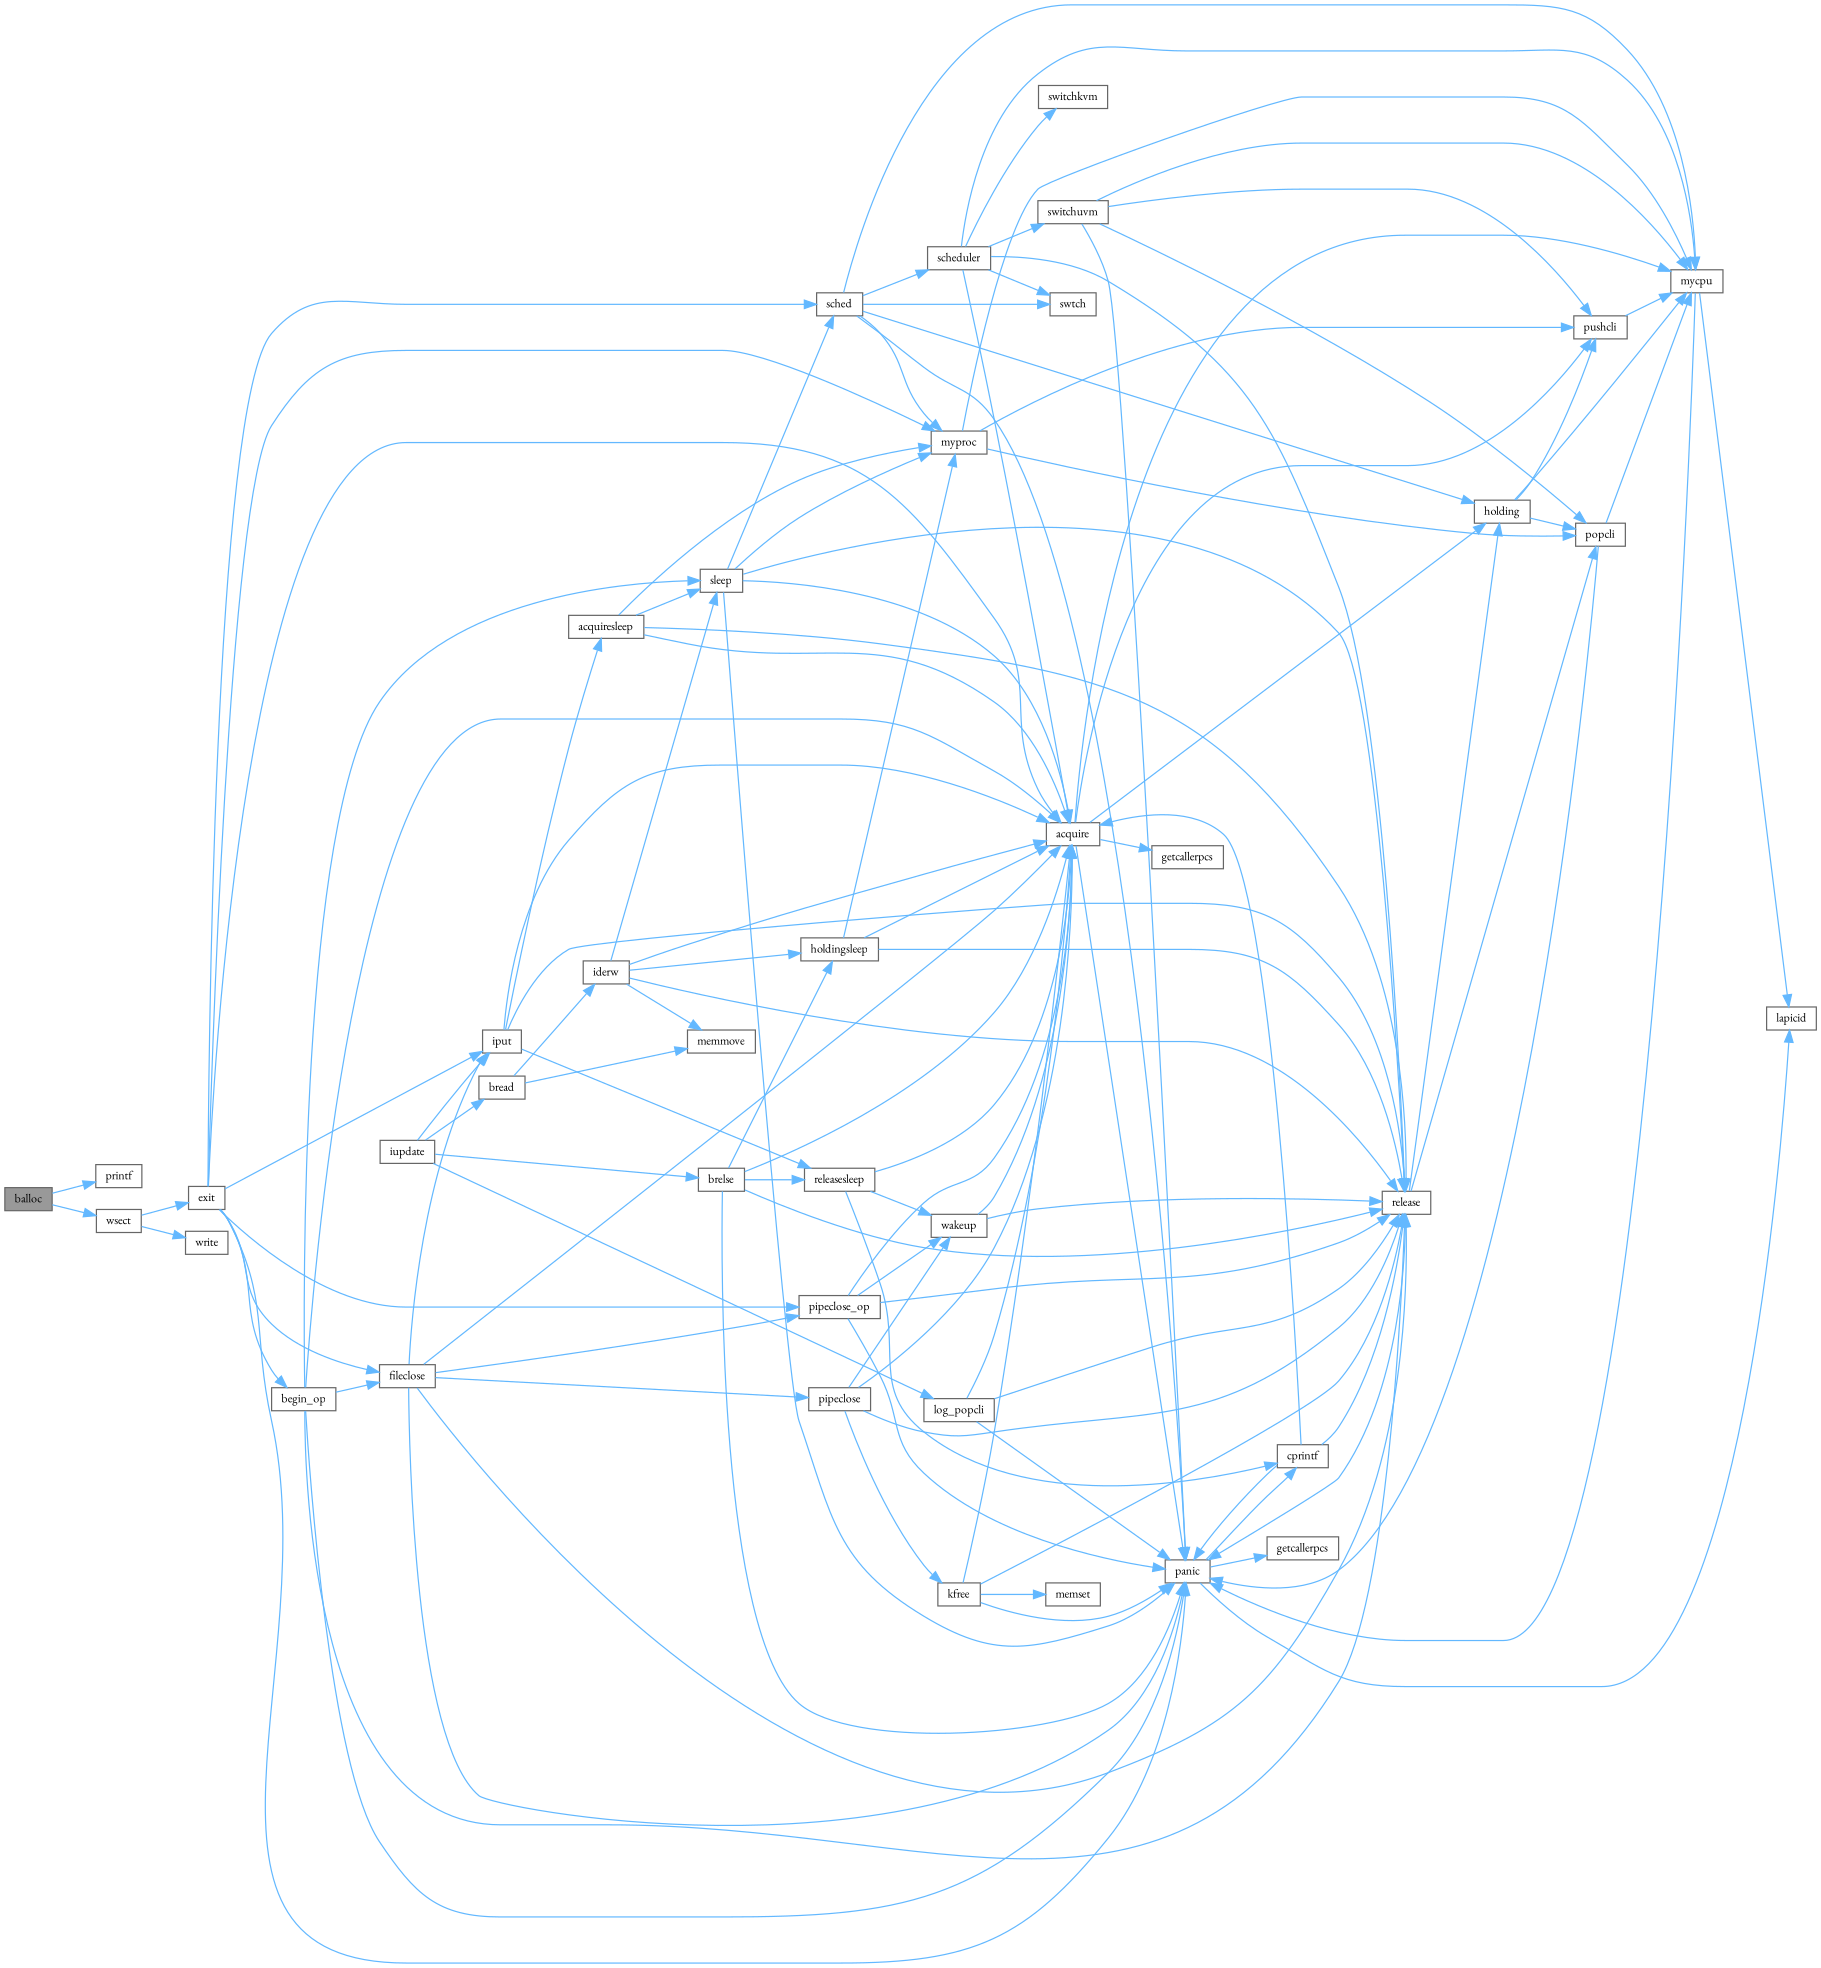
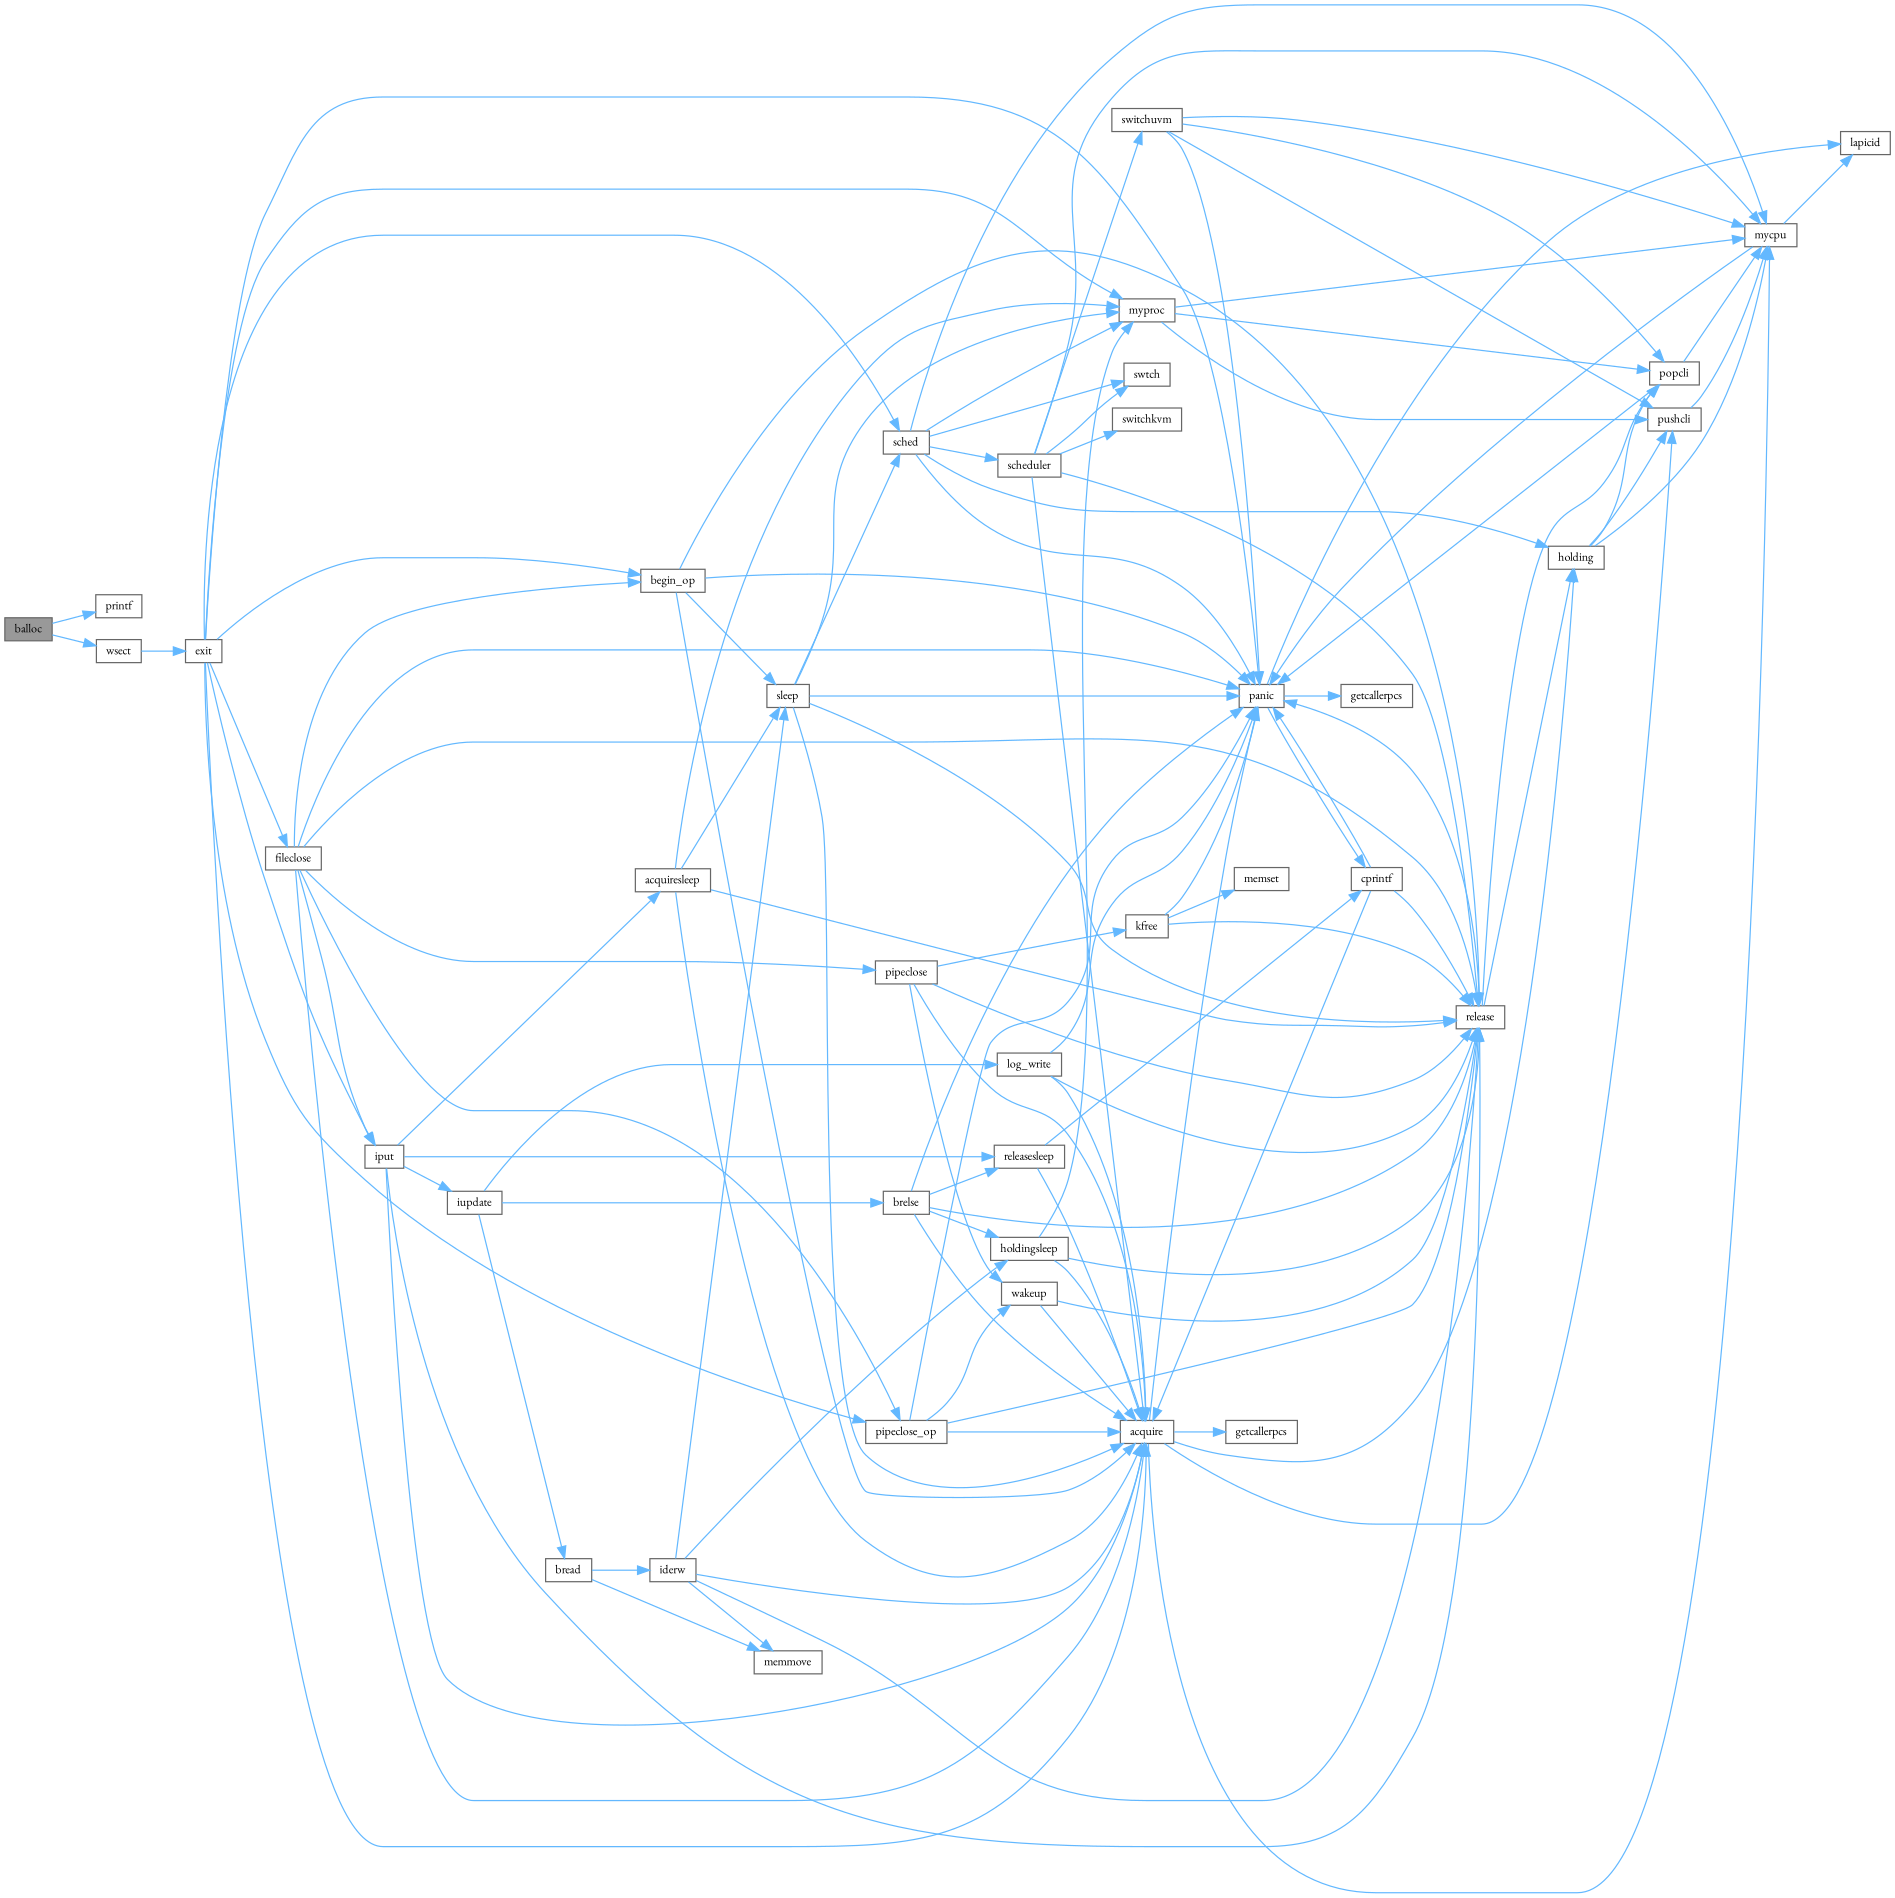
edge "iupdate" -> "iput": reversed
edge "releasesleep" -> "wakeup": removed
node "write": removed
edge "kfree" -> "acquire": removed
edge "begin_op" -> "fileclose": reversed
node "log_popcli": label "log_popcli" -> "log_write"
